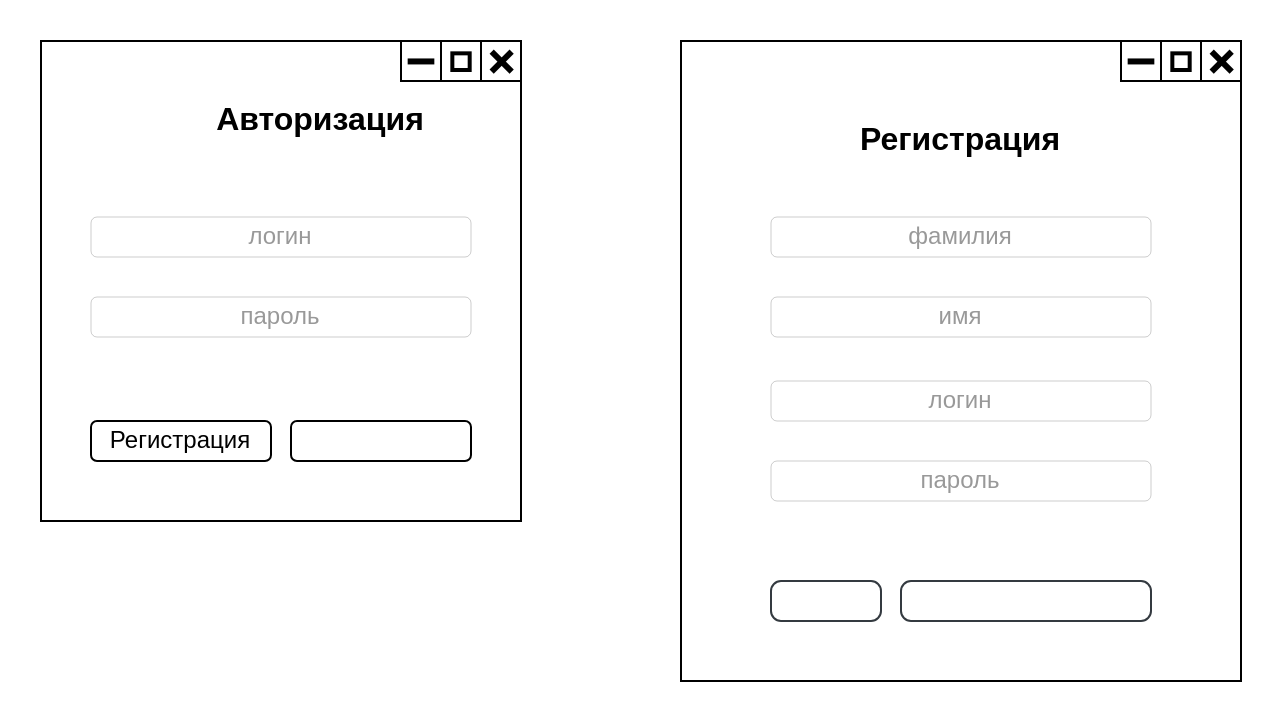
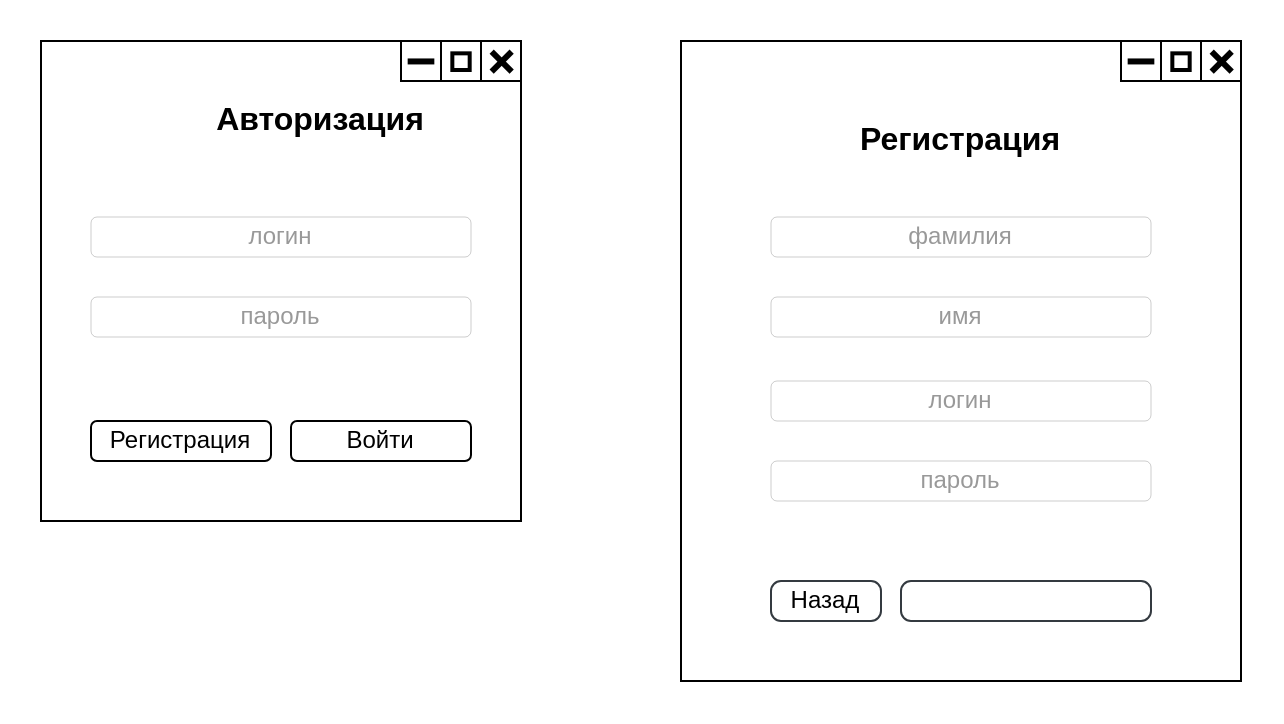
node "Войти": added
node "Назад": added
